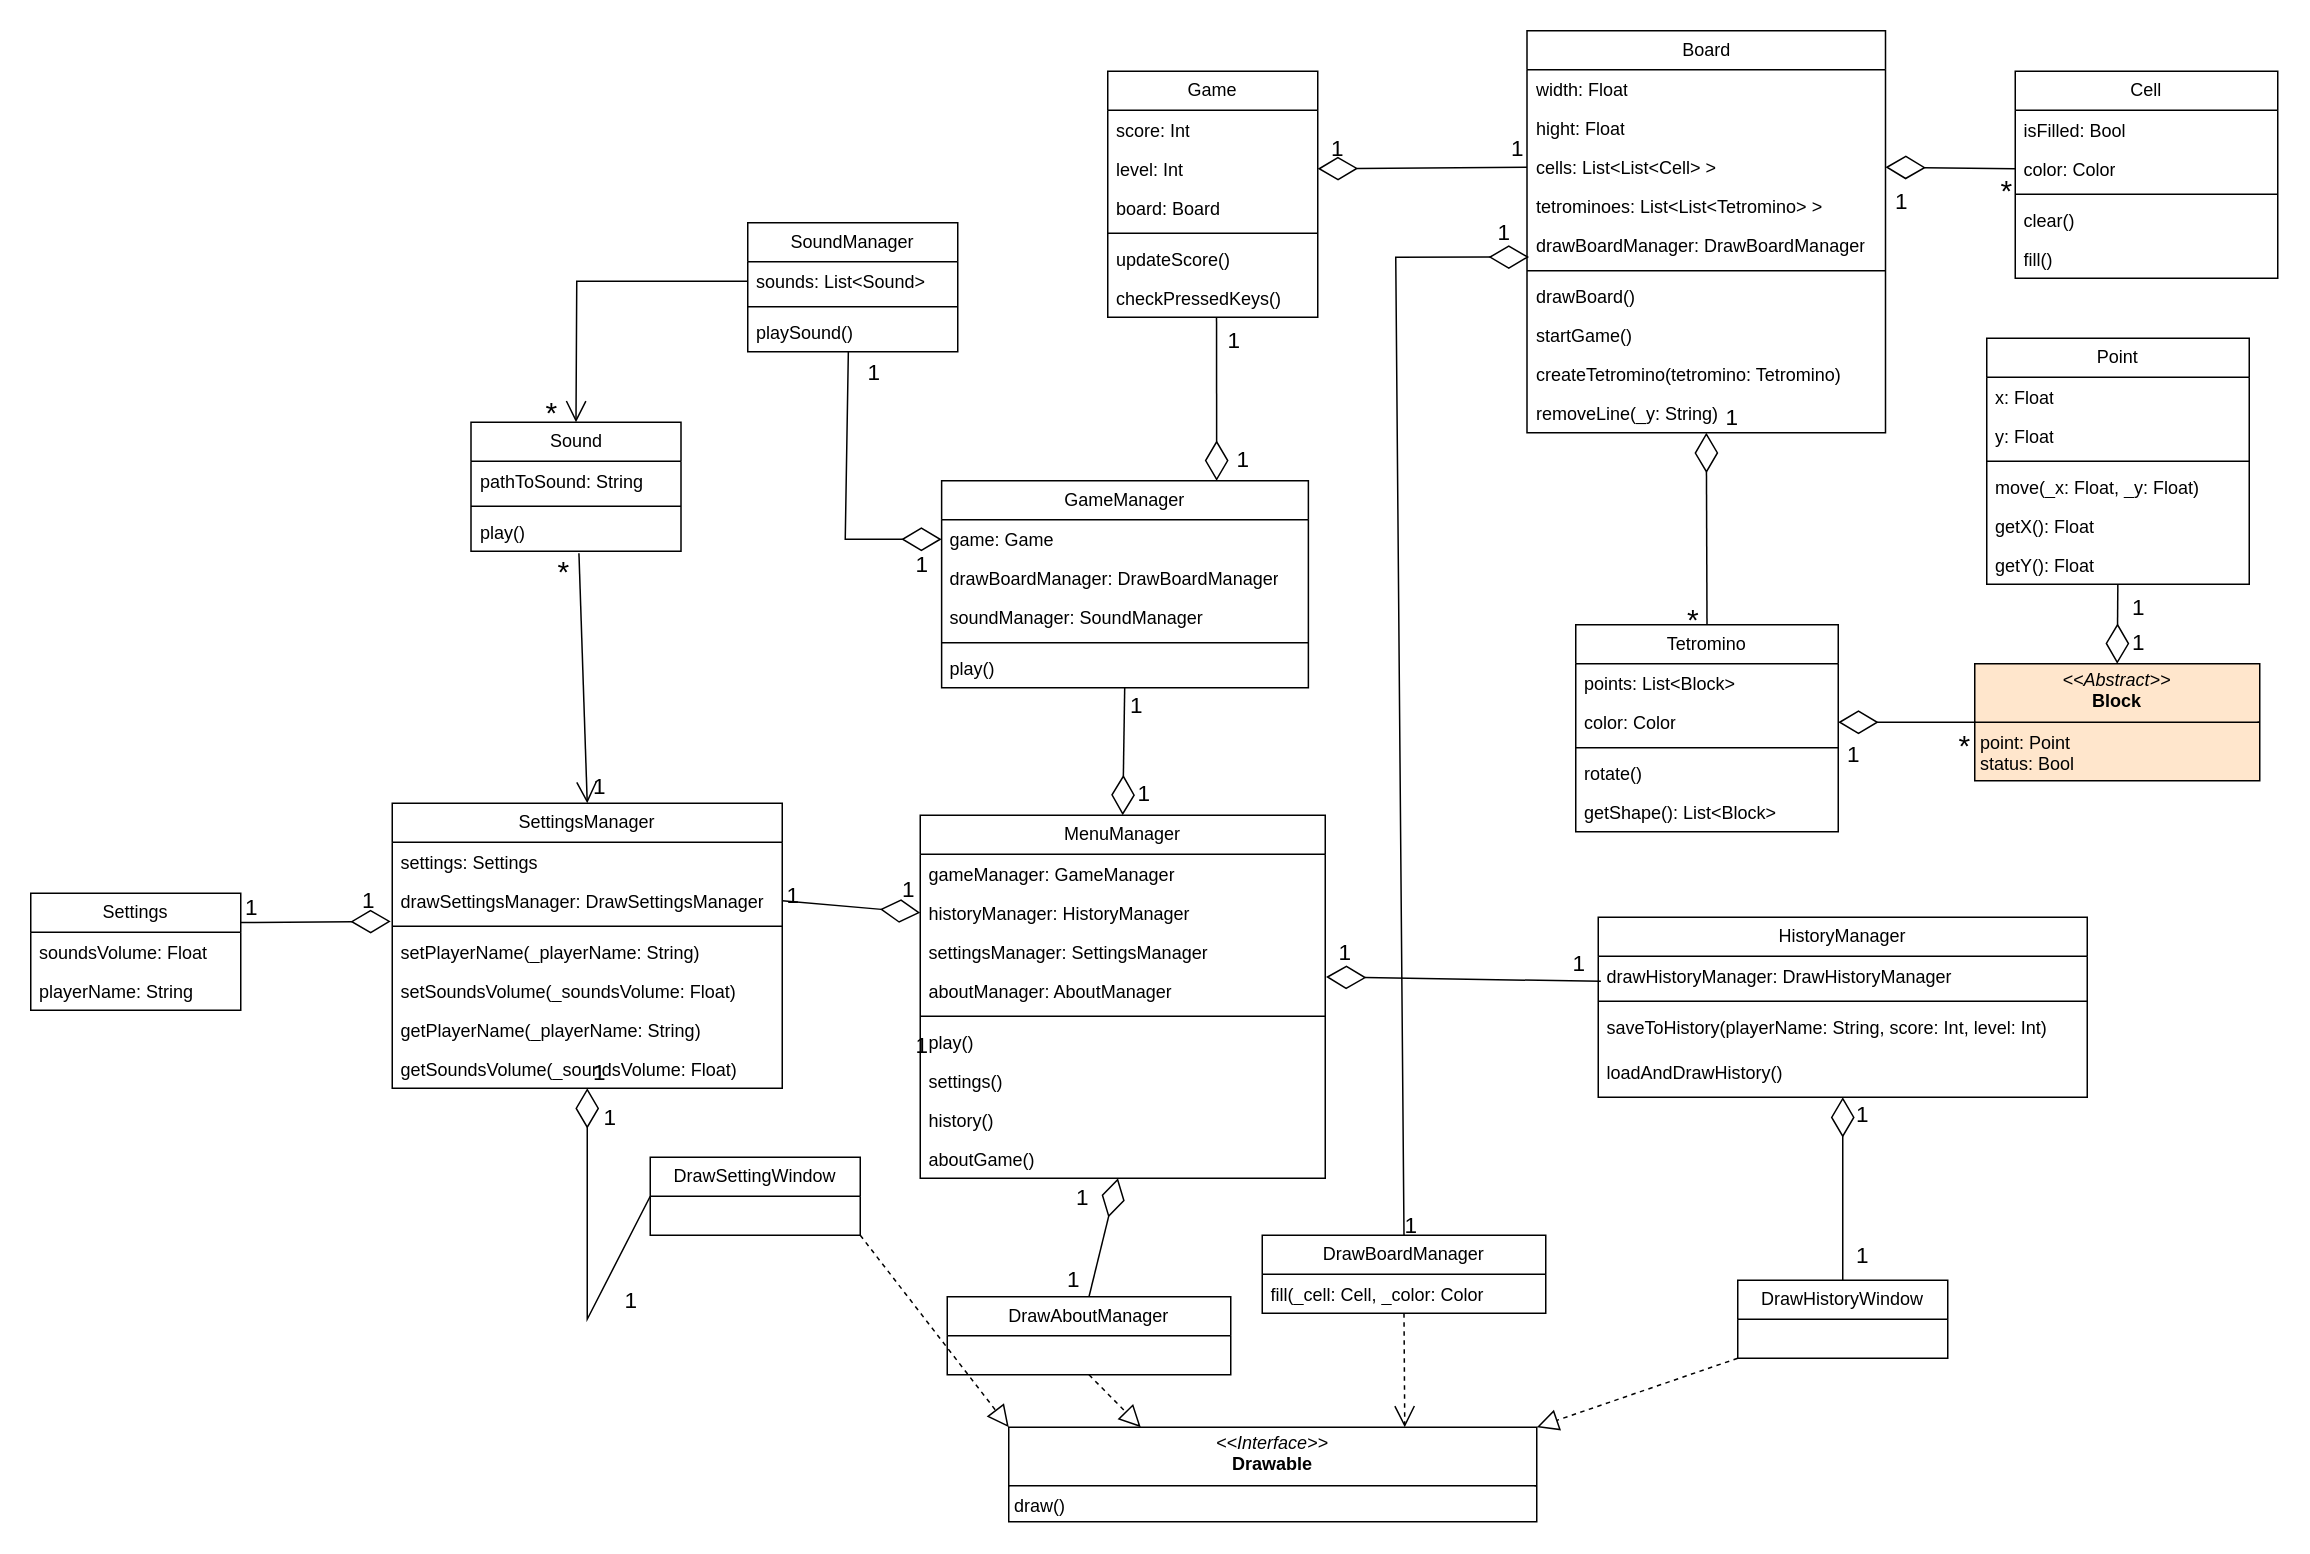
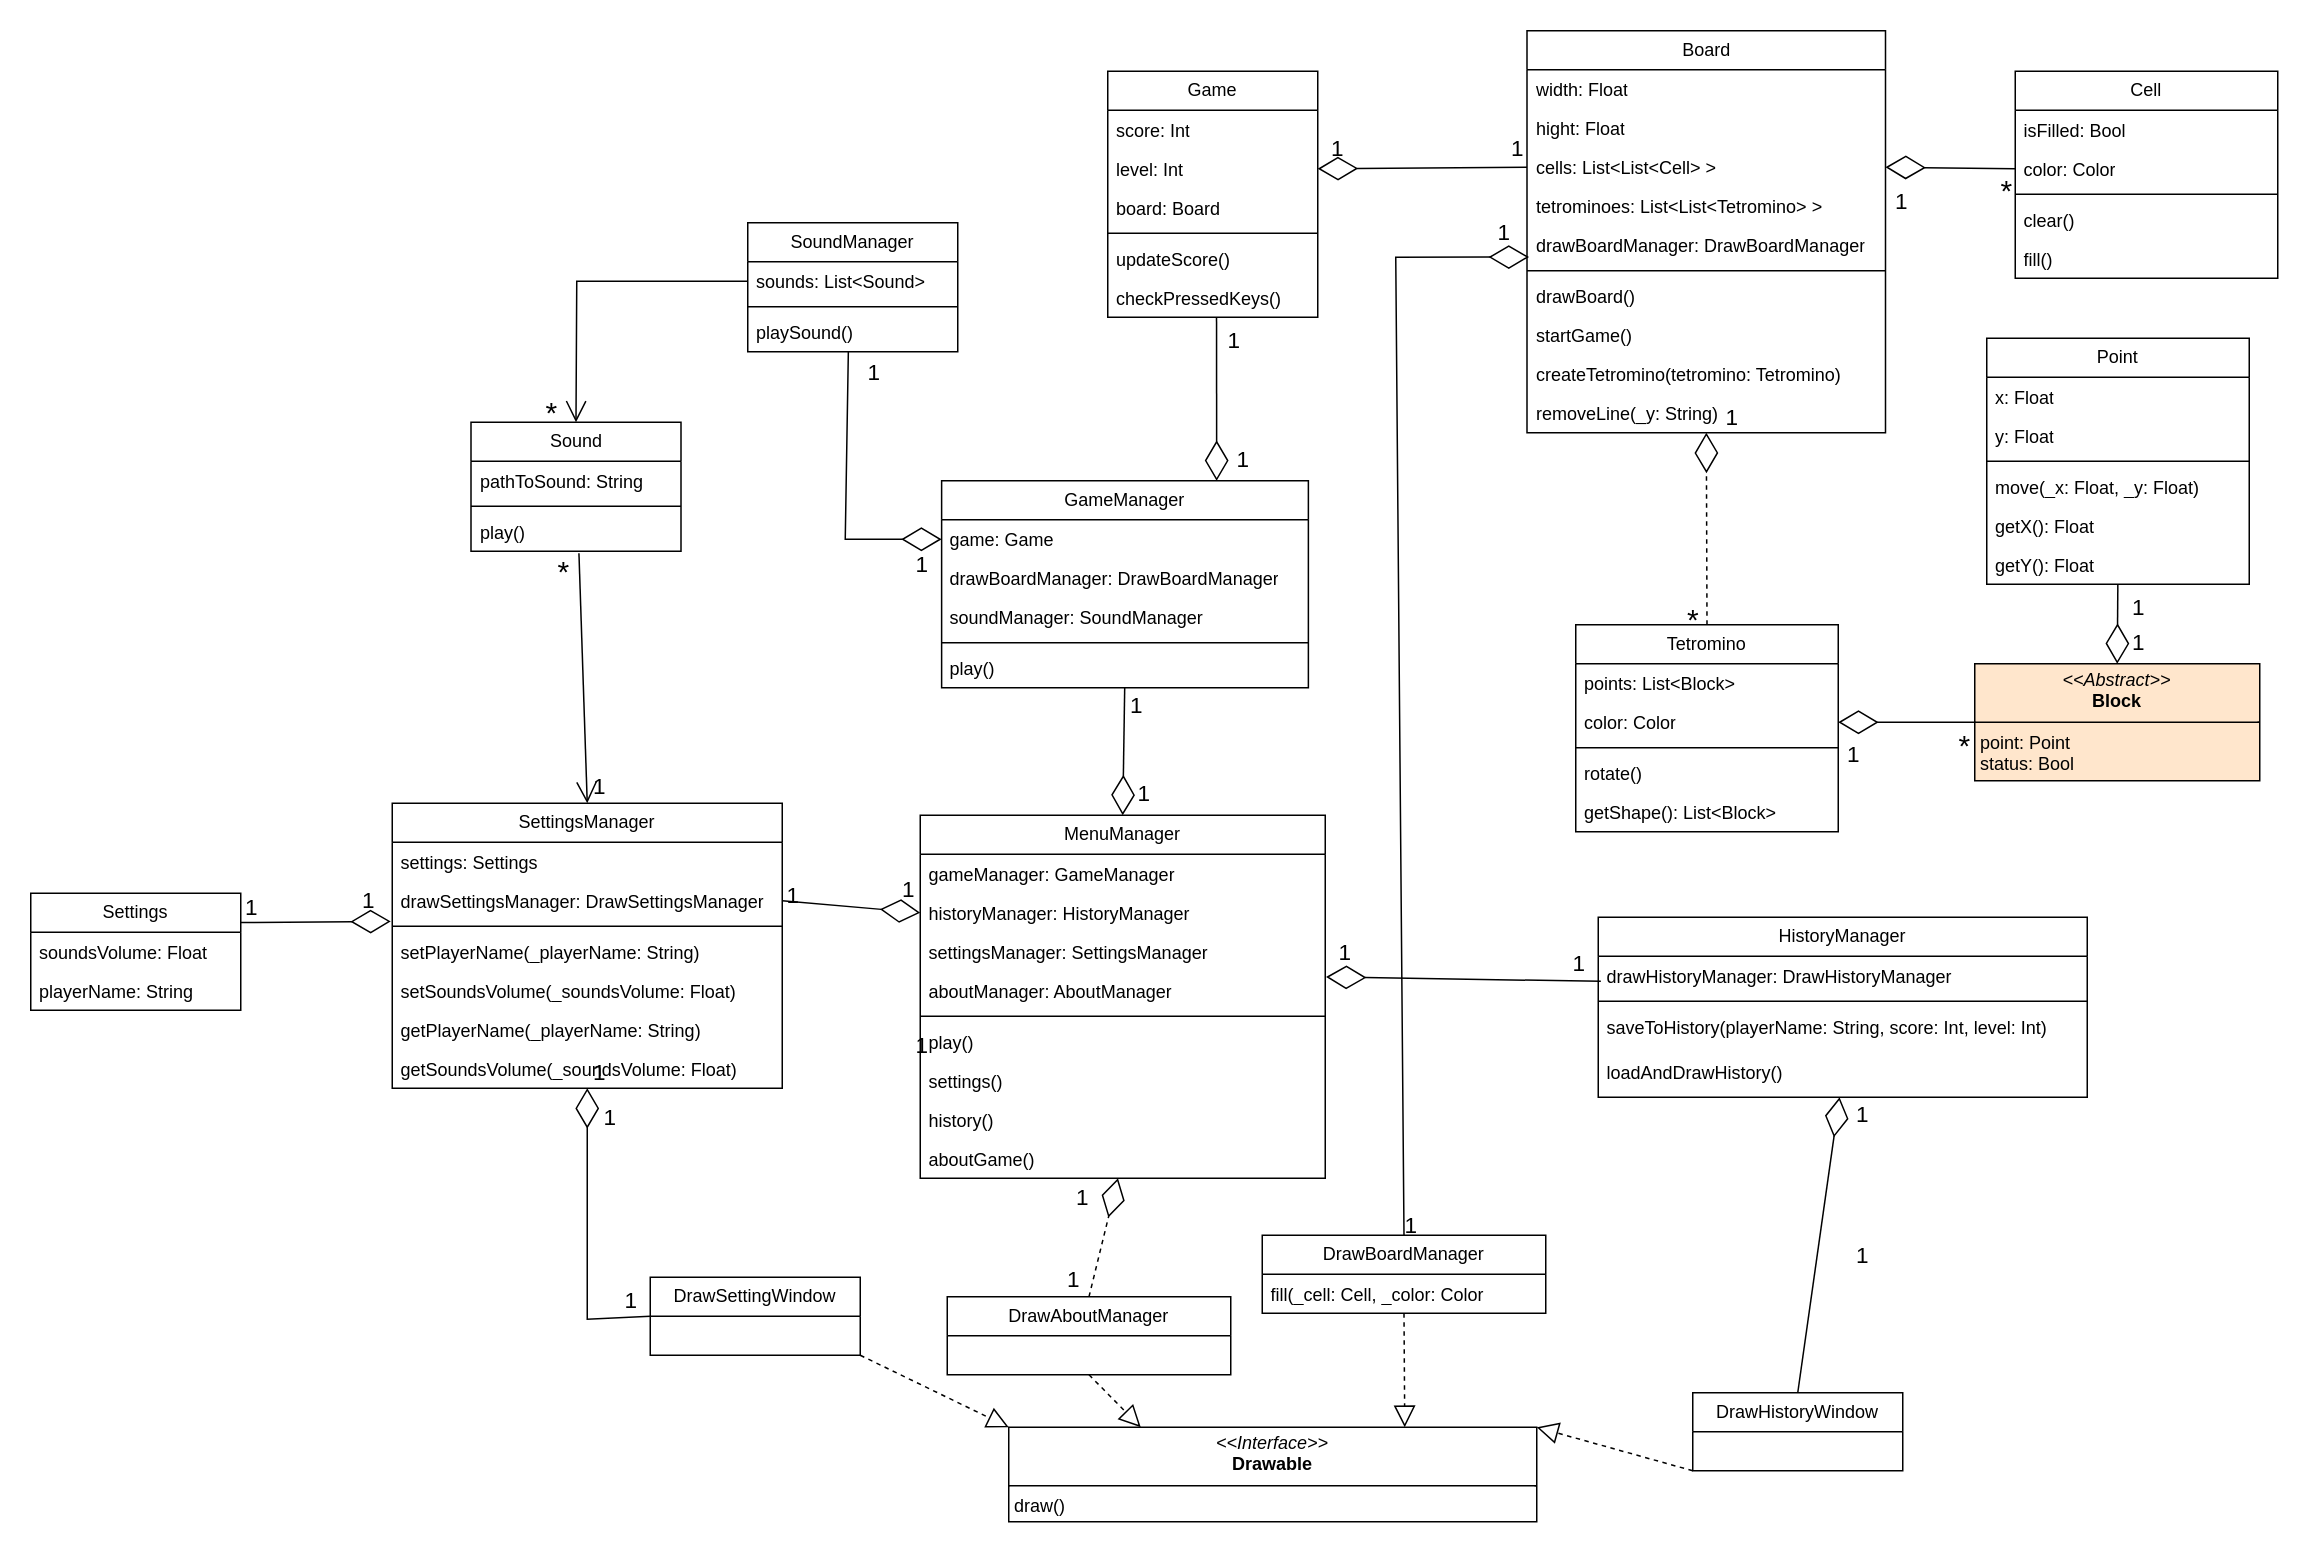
edge "Tetromino" -> "removeLine(_y: String)": style solid -> dashed
node "DrawSettingWindow": moved (755, 1196) -> (755, 1316)
edge "DrawAboutManager" -> "aboutGame()": style solid -> dashed
node "DrawHistoryWindow": moved (1843, 1319) -> (1798, 1432)
edge "DrawBoardManager" -> "<<Interface>> Drawable draw()": arrowhead open -> block
